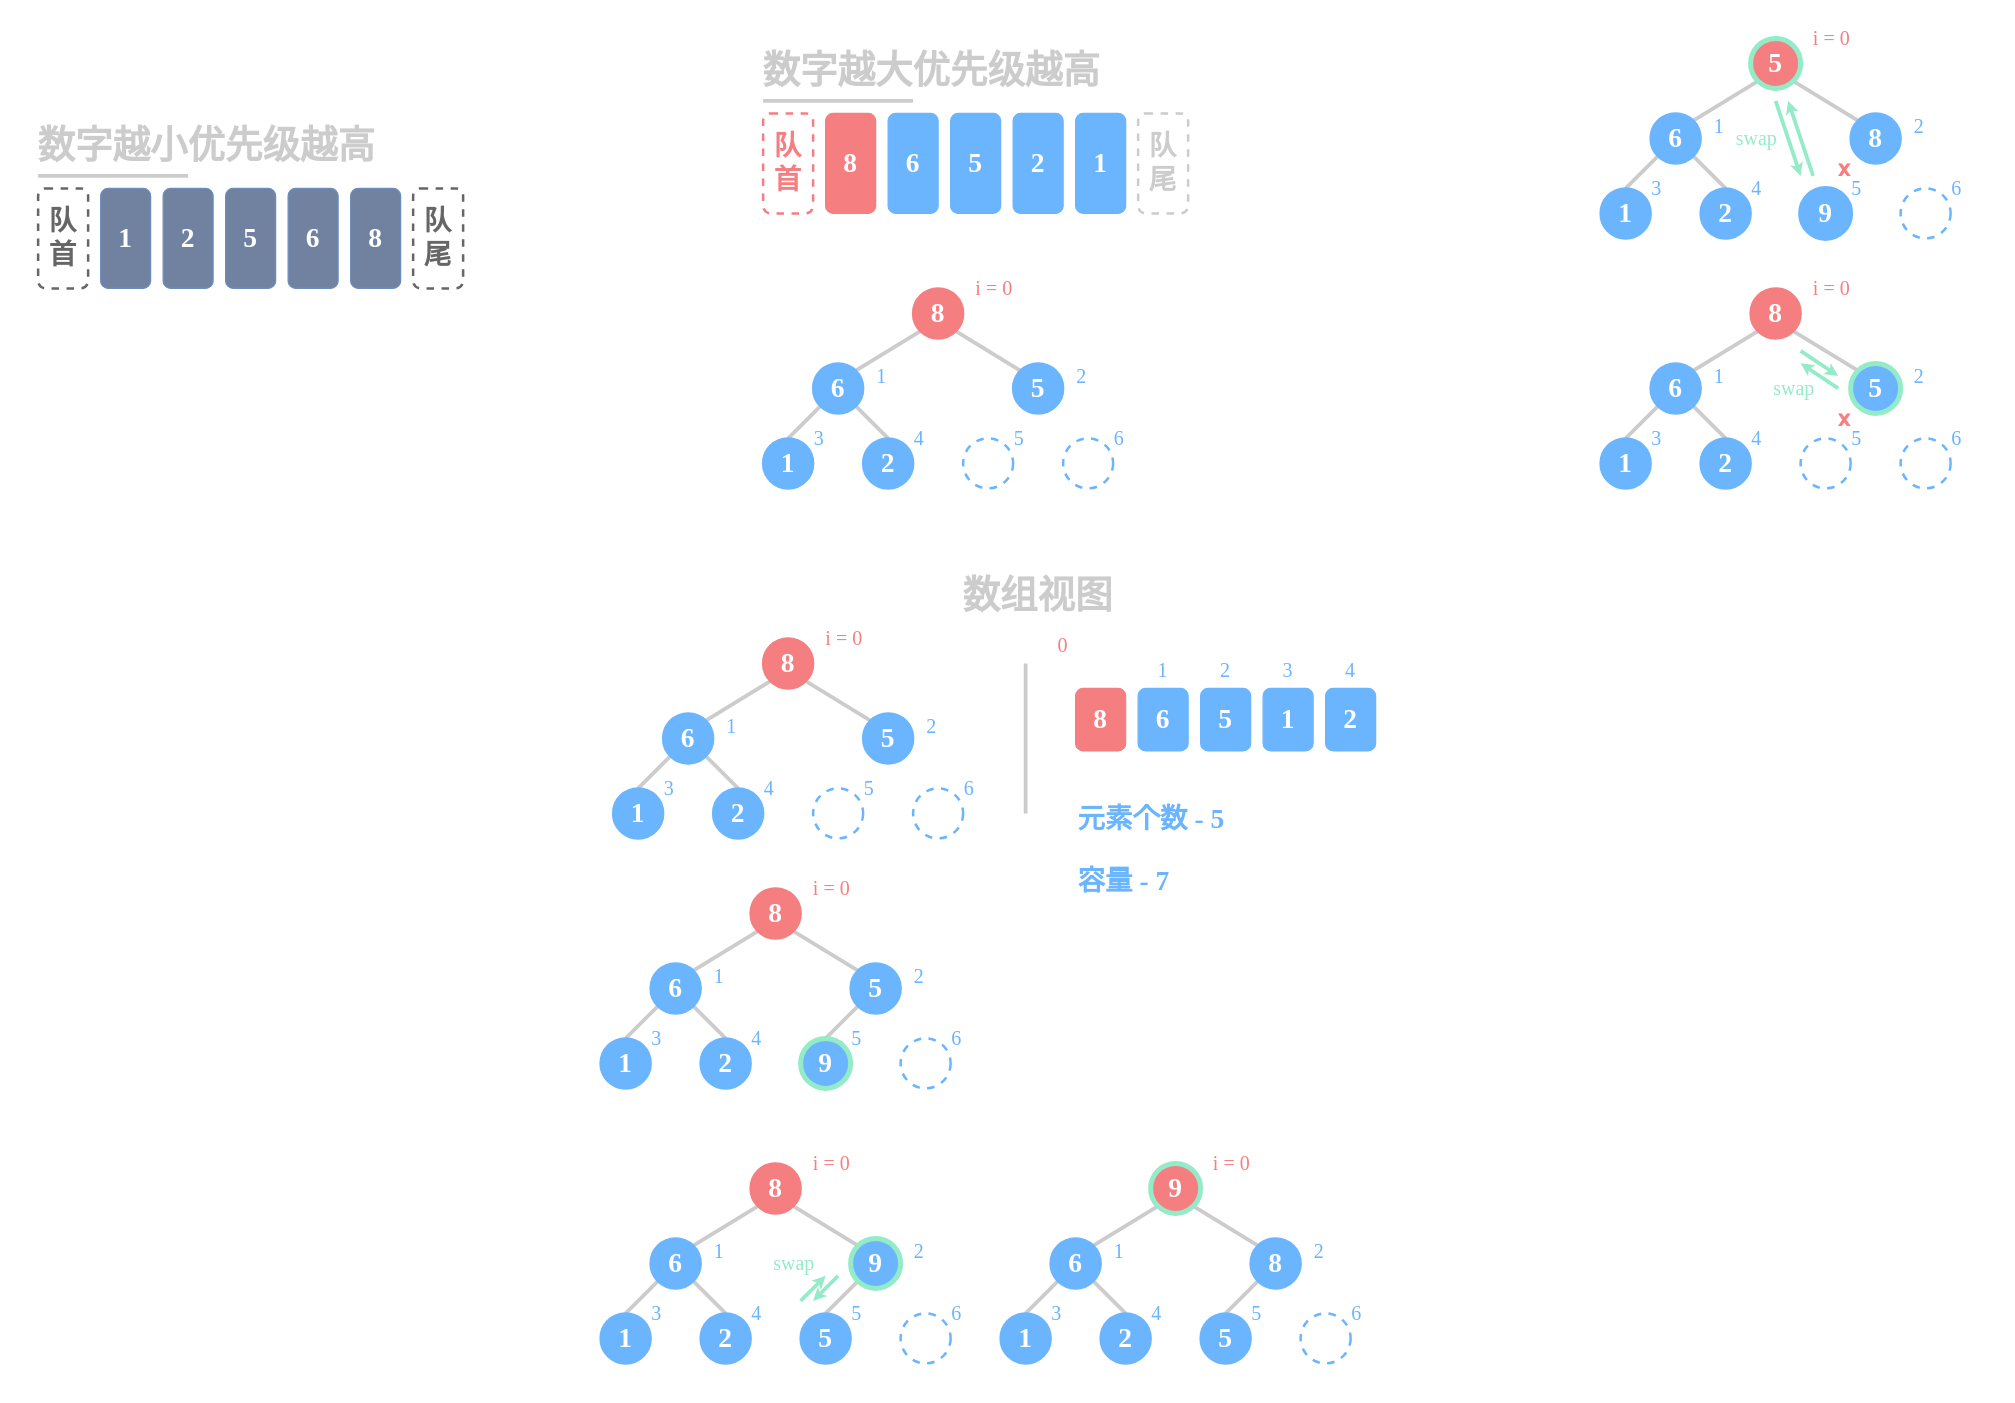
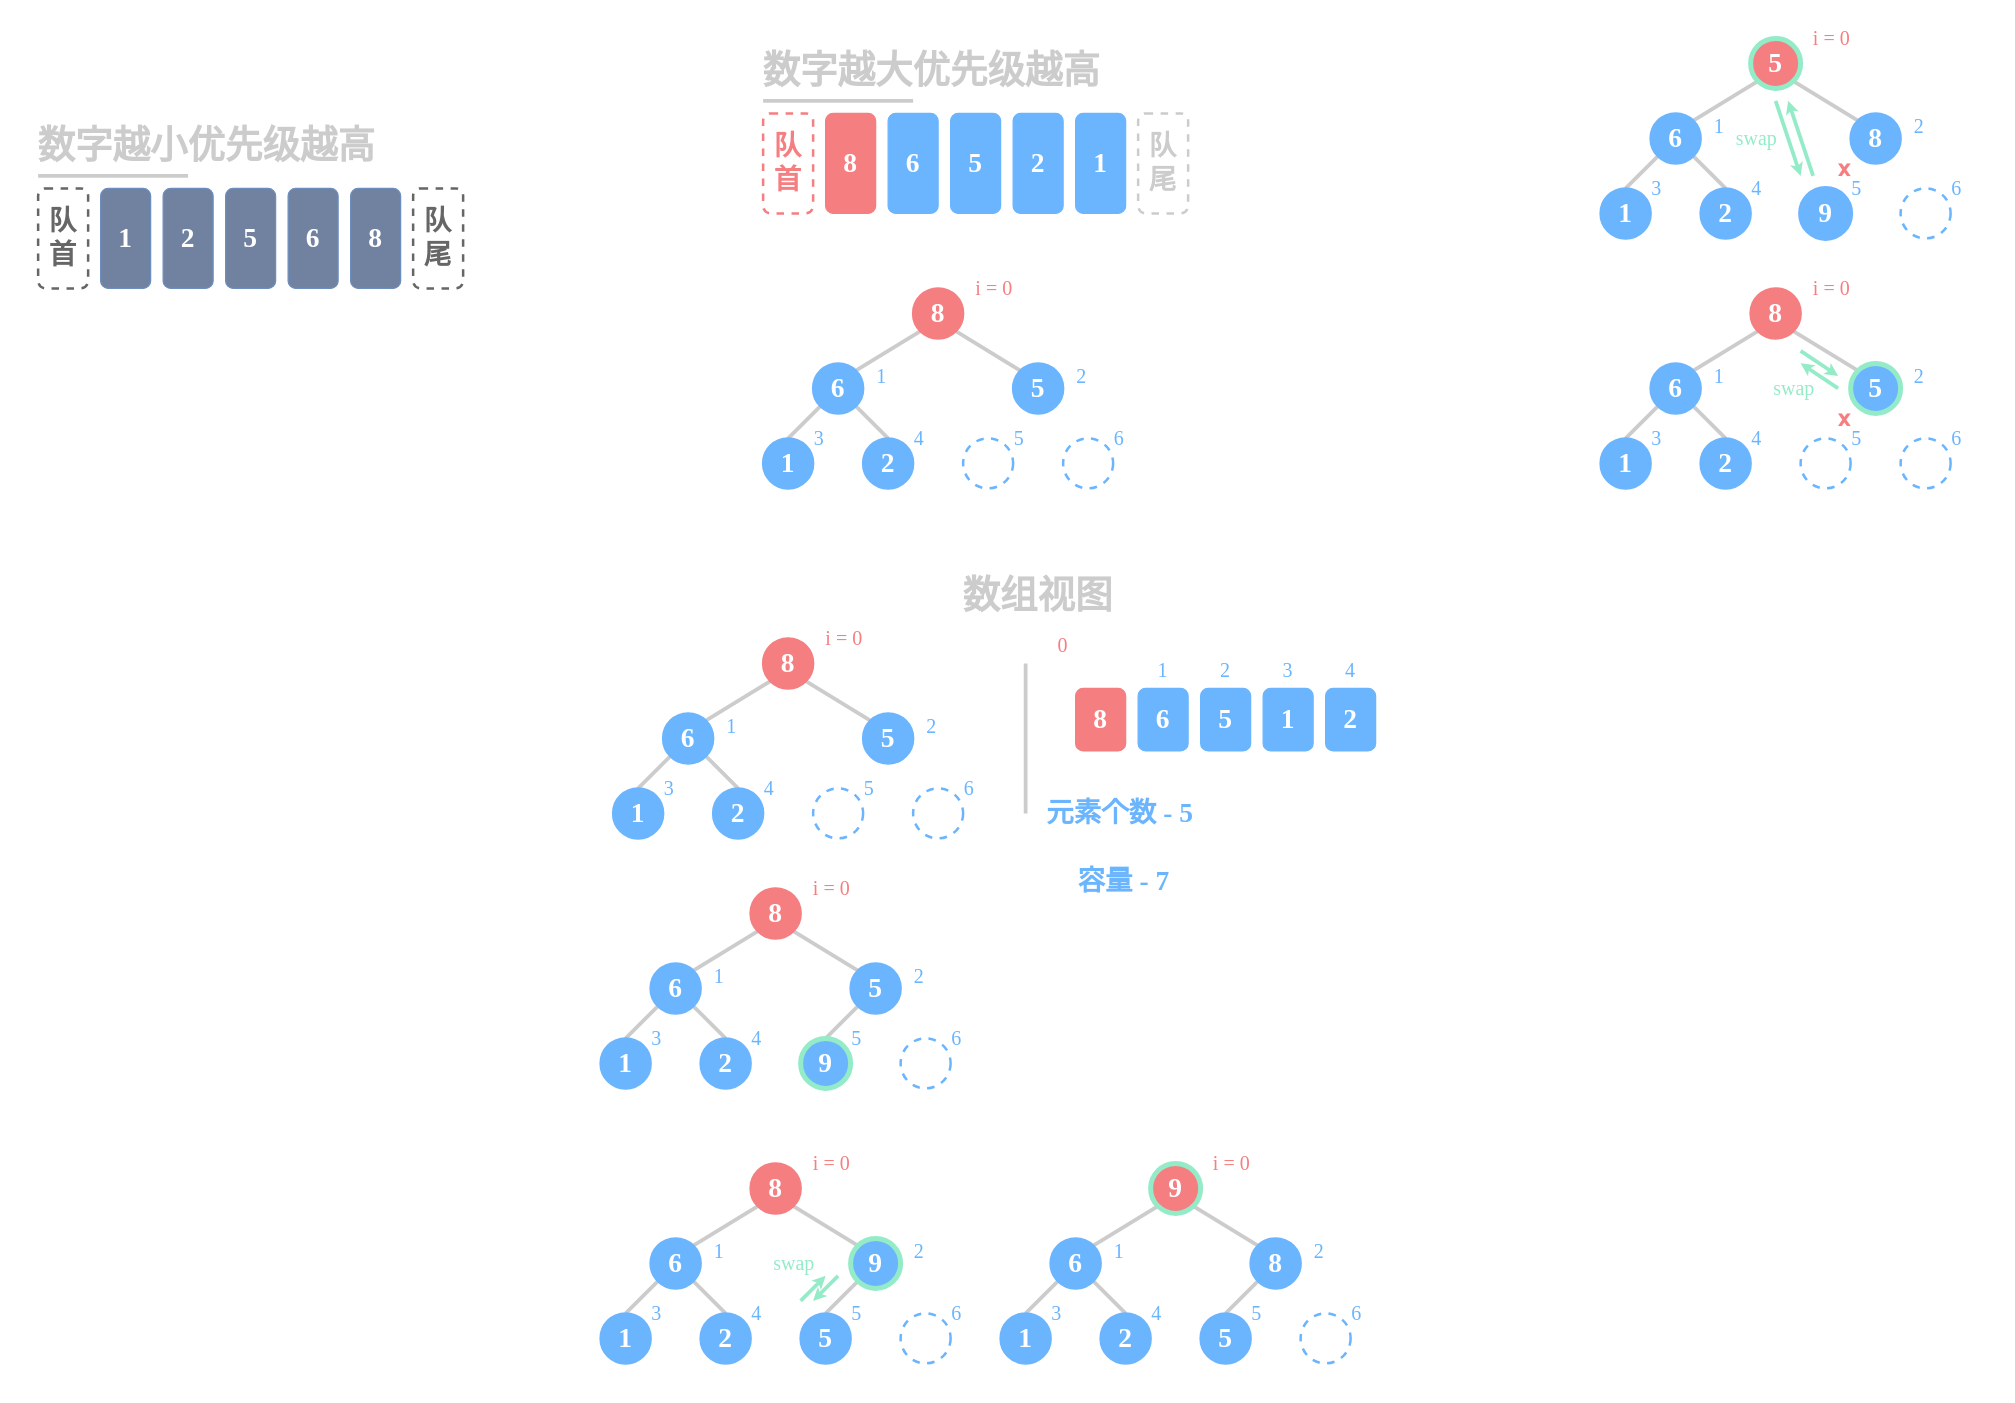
node "元素个数 - 5": moved (1176, 819) -> (1144, 813)
